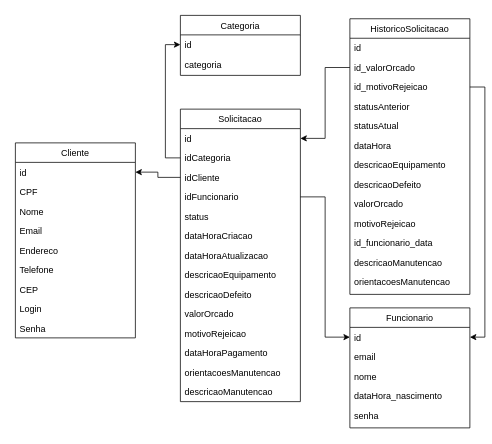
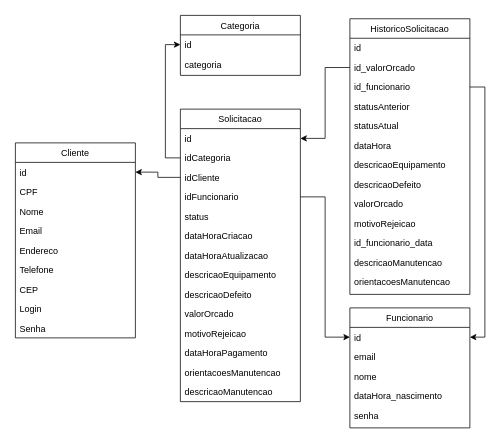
node "id_motivoRejeicao": label "id_motivoRejeicao" -> "id_funcionario"
